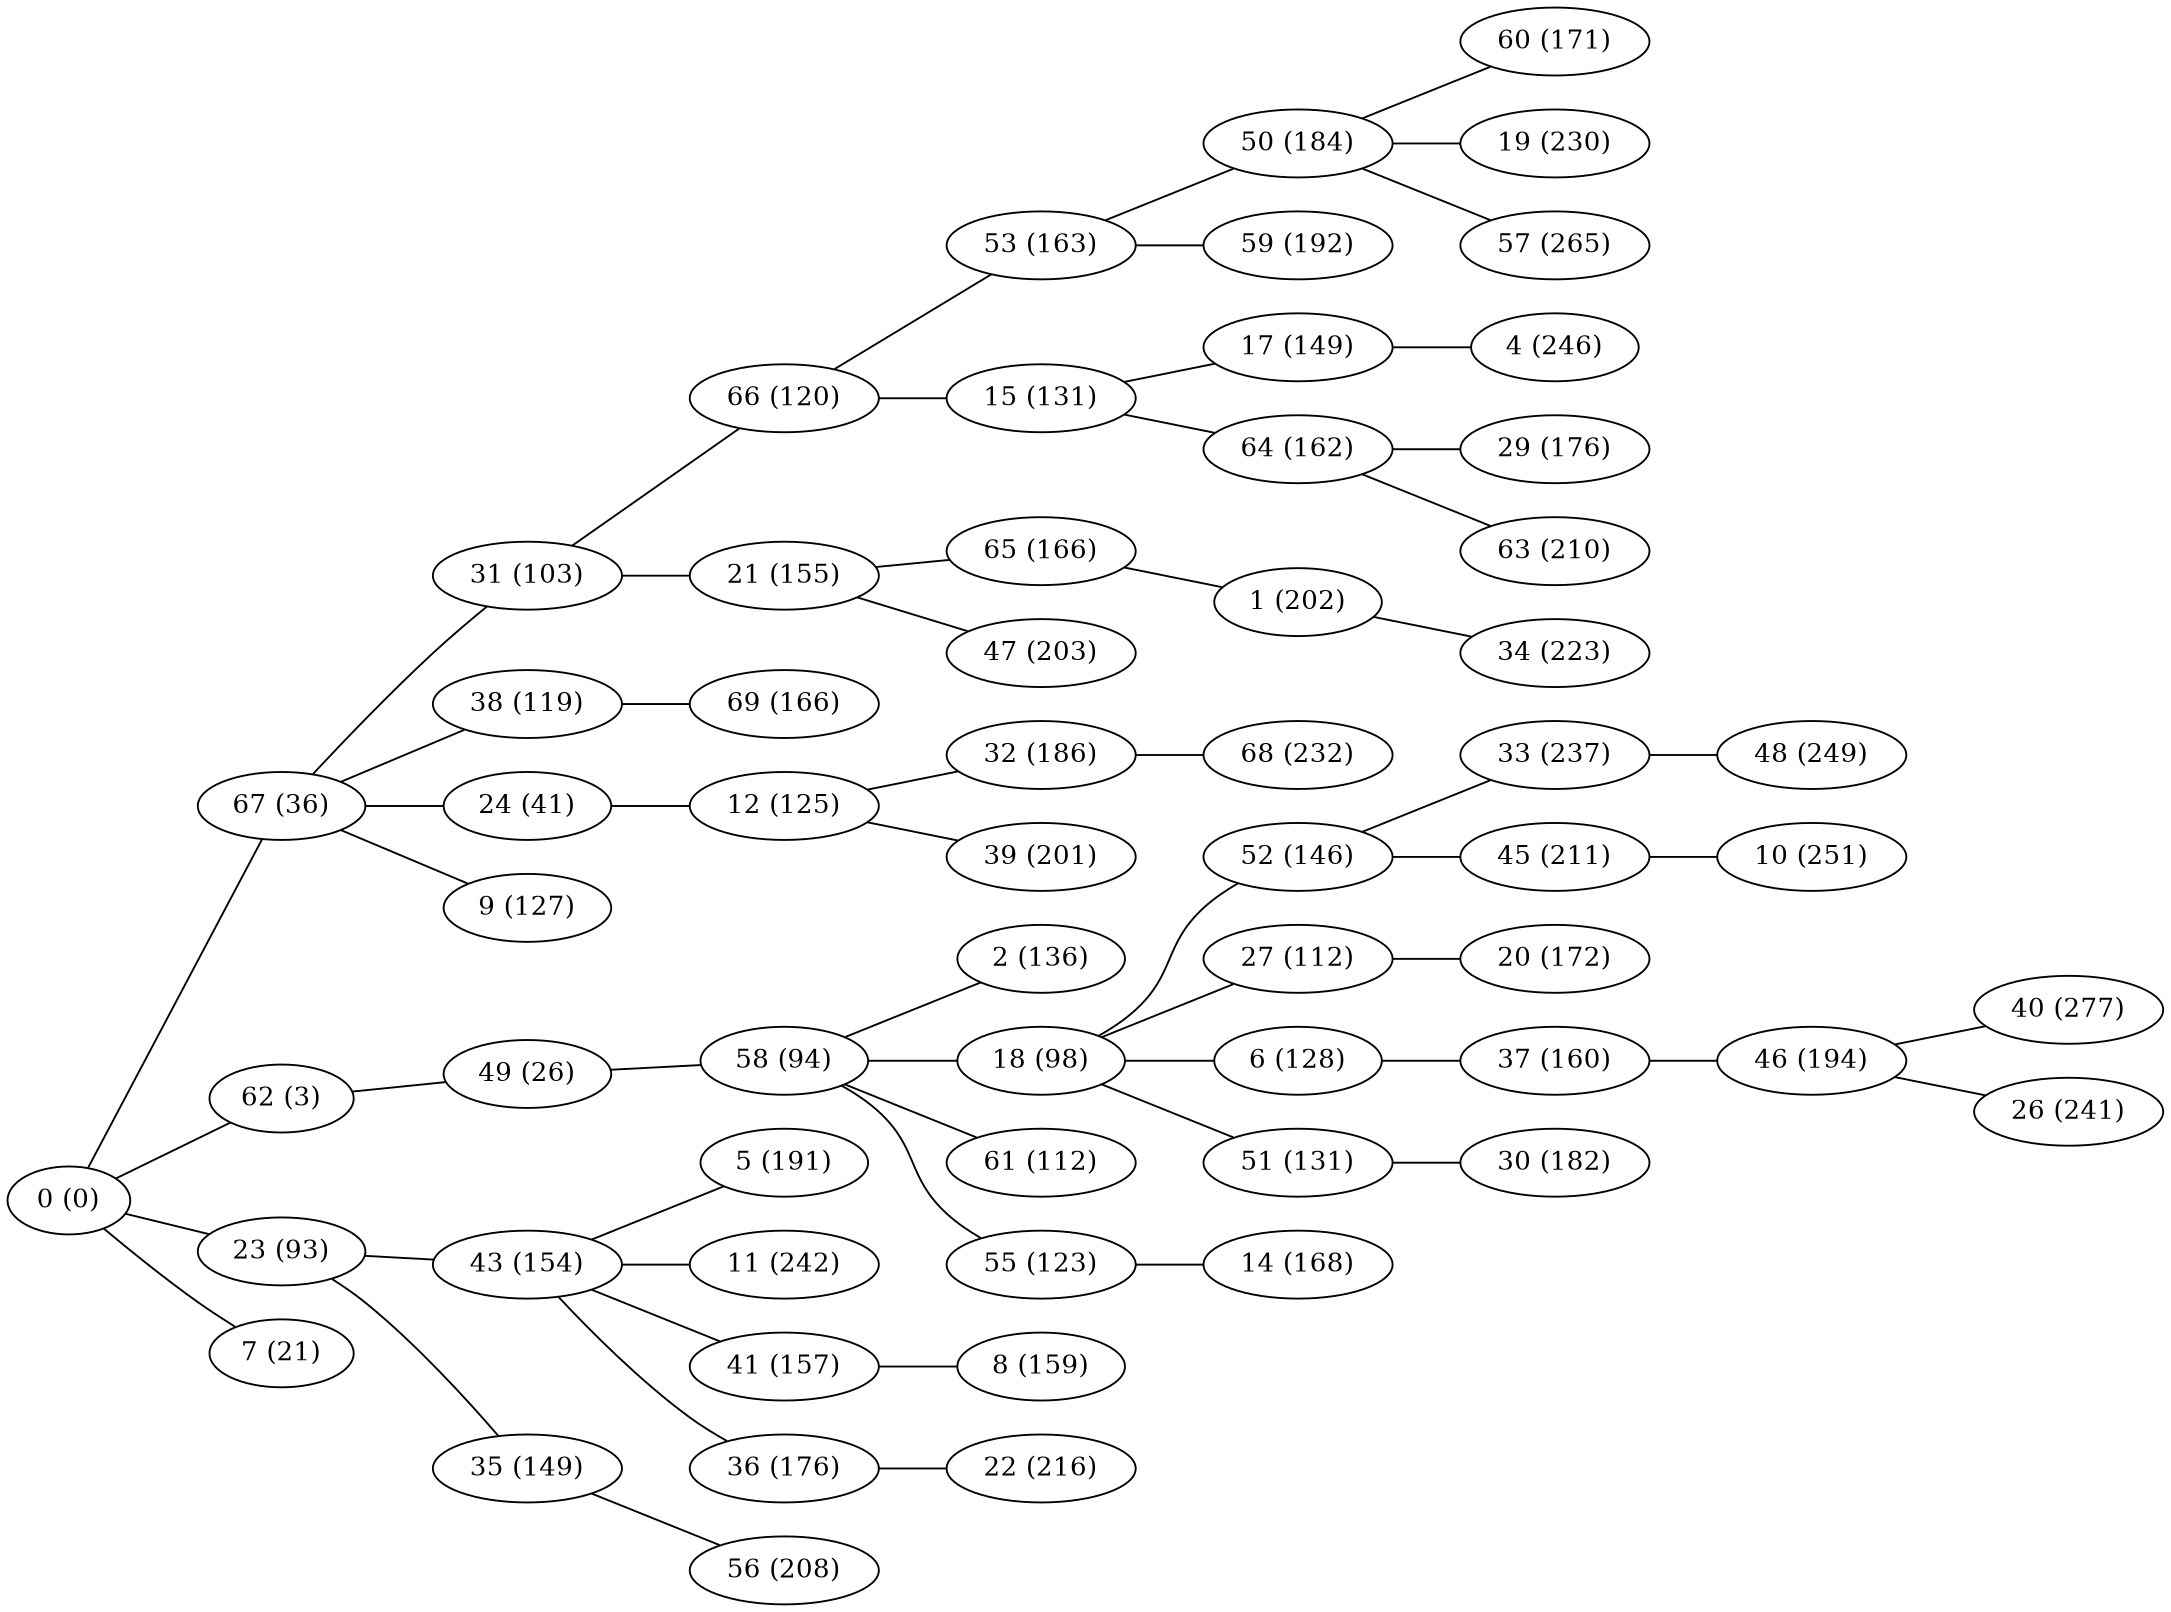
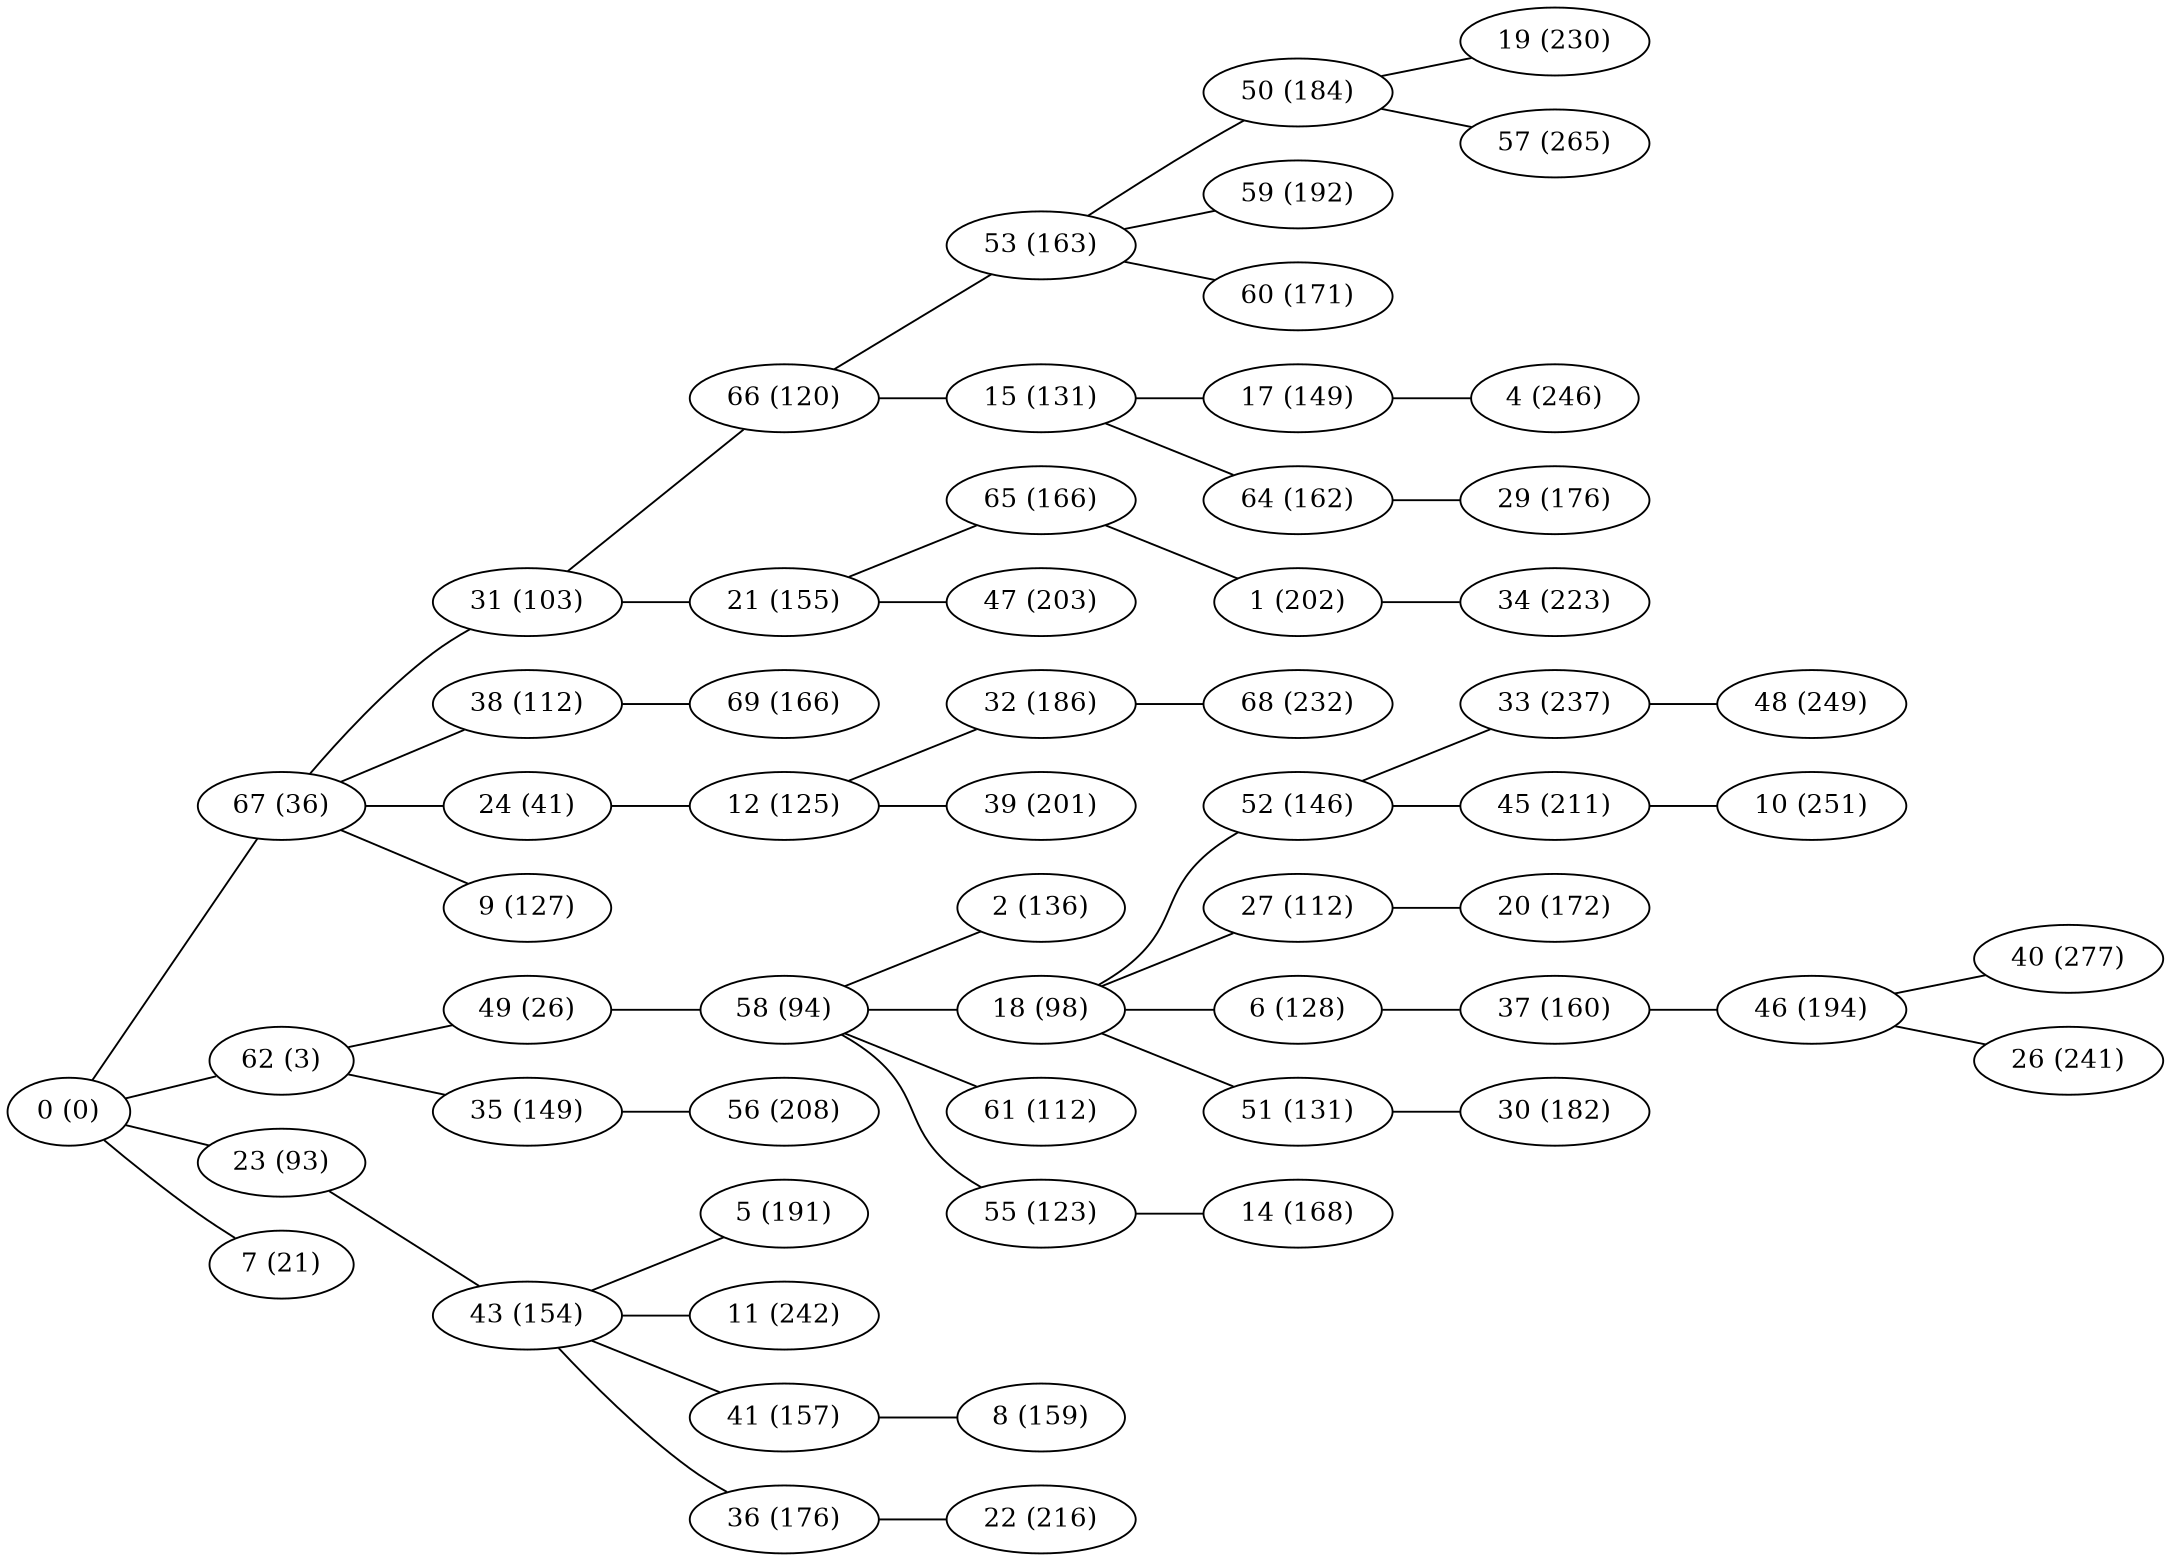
edge "60 (171)" -- "50 (184)": now "60 (171)" -- "53 (163)"
node "63 (210)": removed
node "38 (119)": label "38 (119)" -> "38 (112)"
edge "23 (93)" -- "35 (149)": now "62 (3)" -- "35 (149)"
